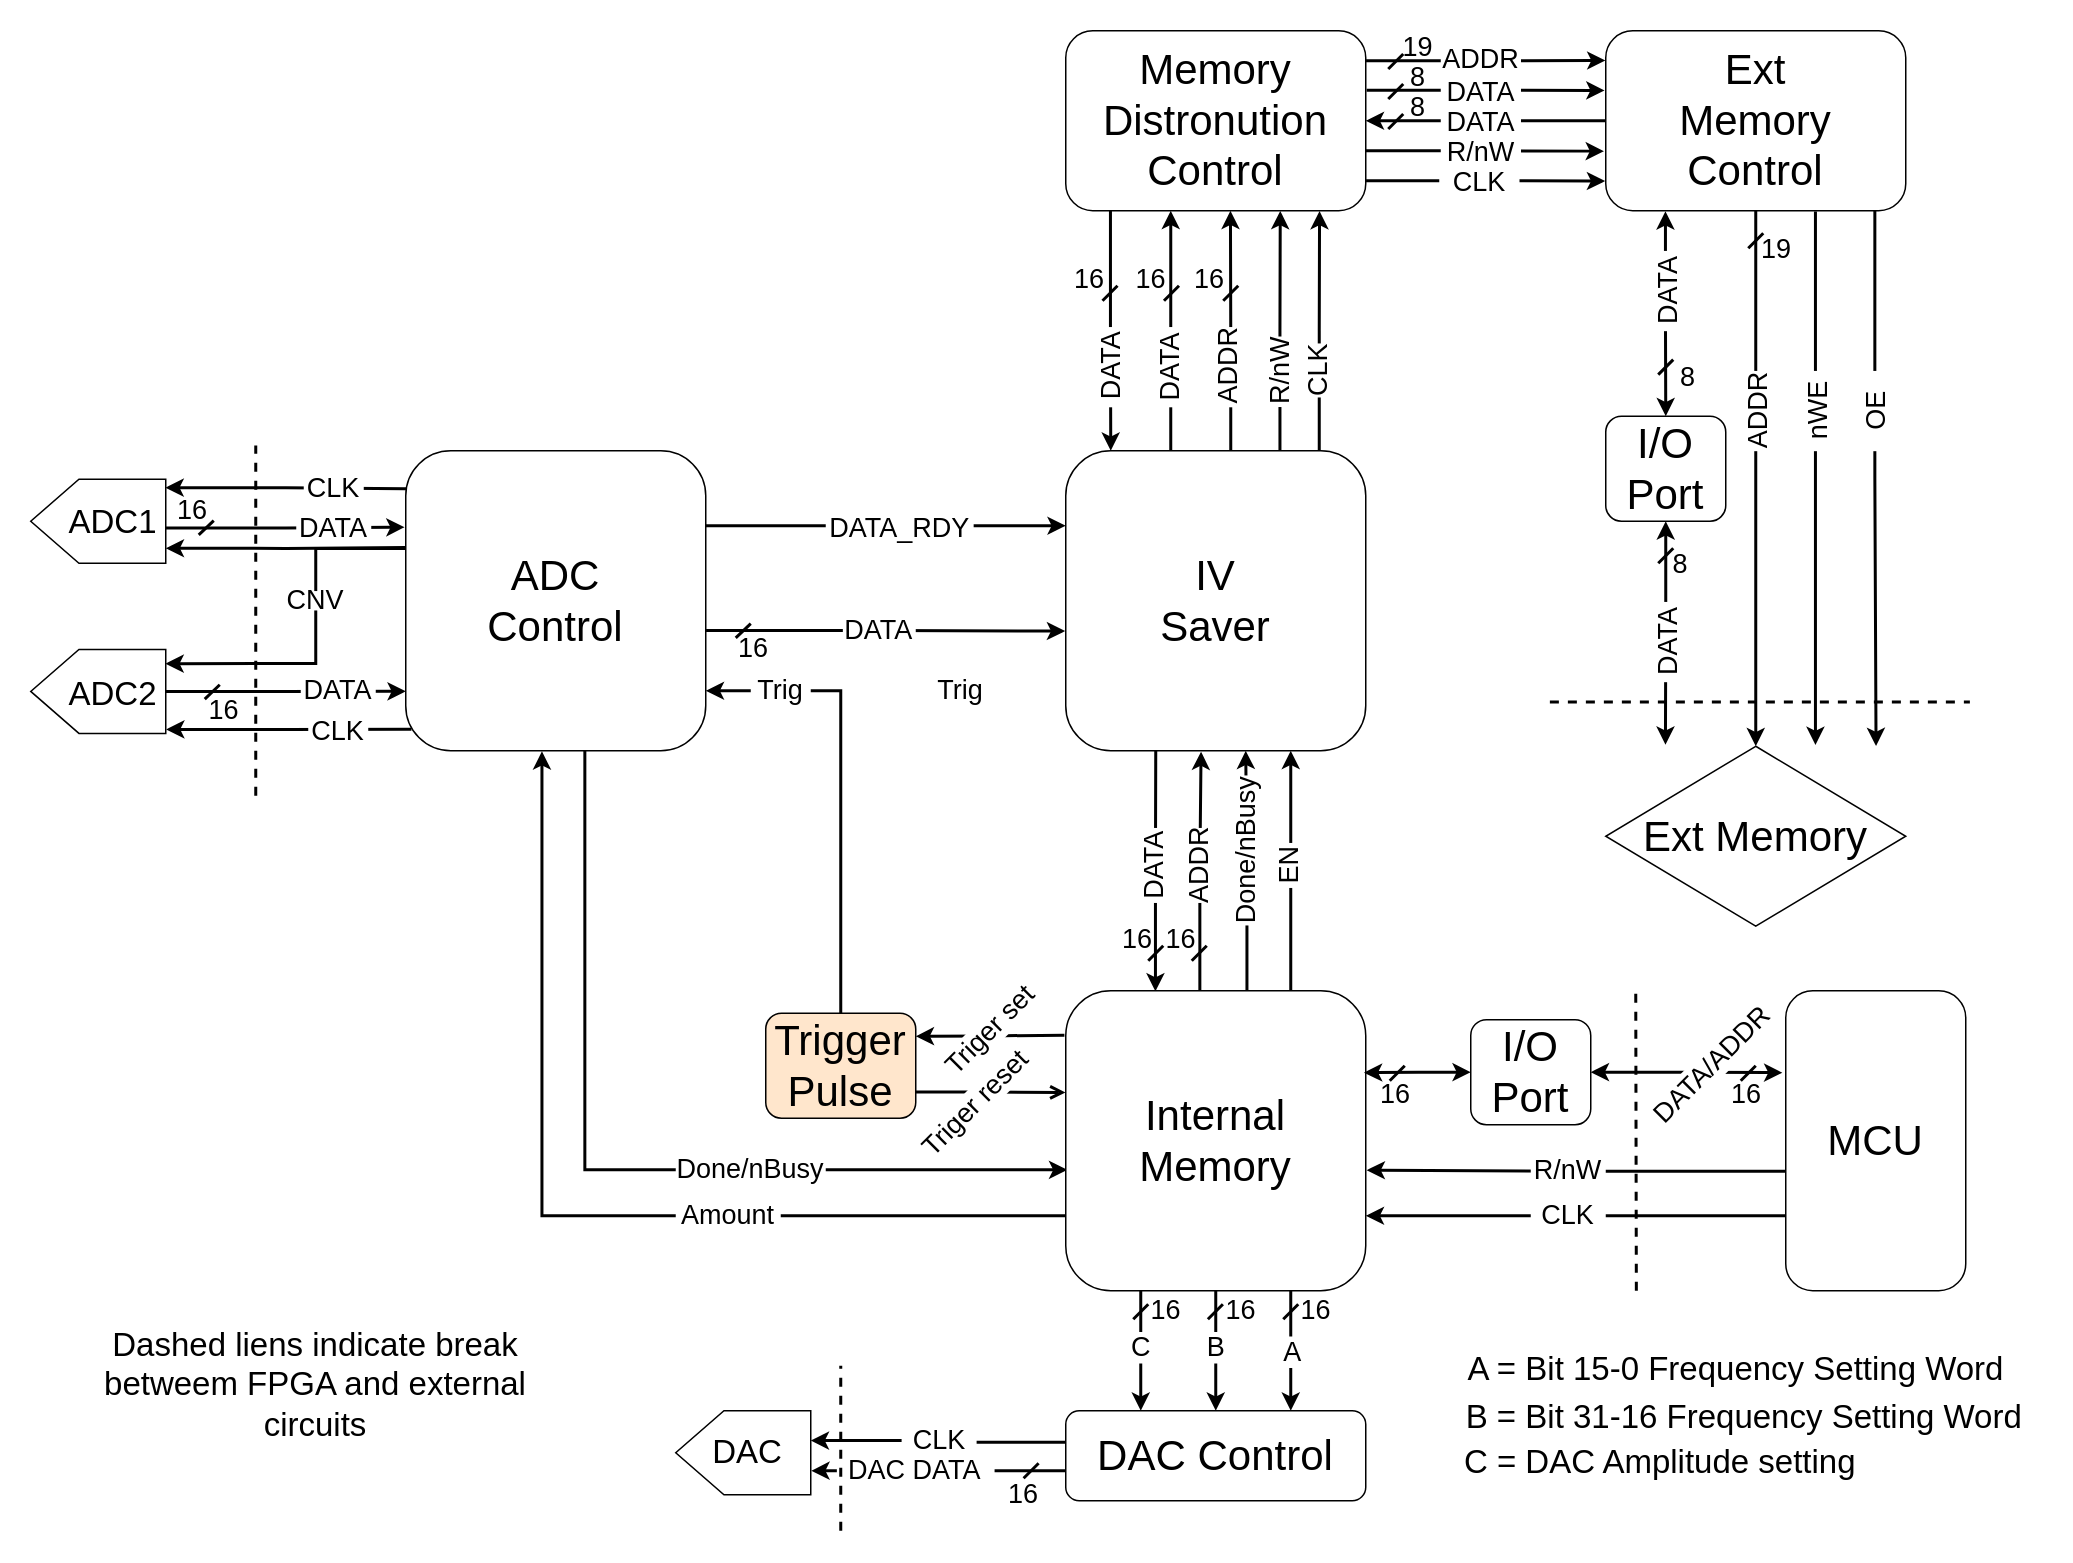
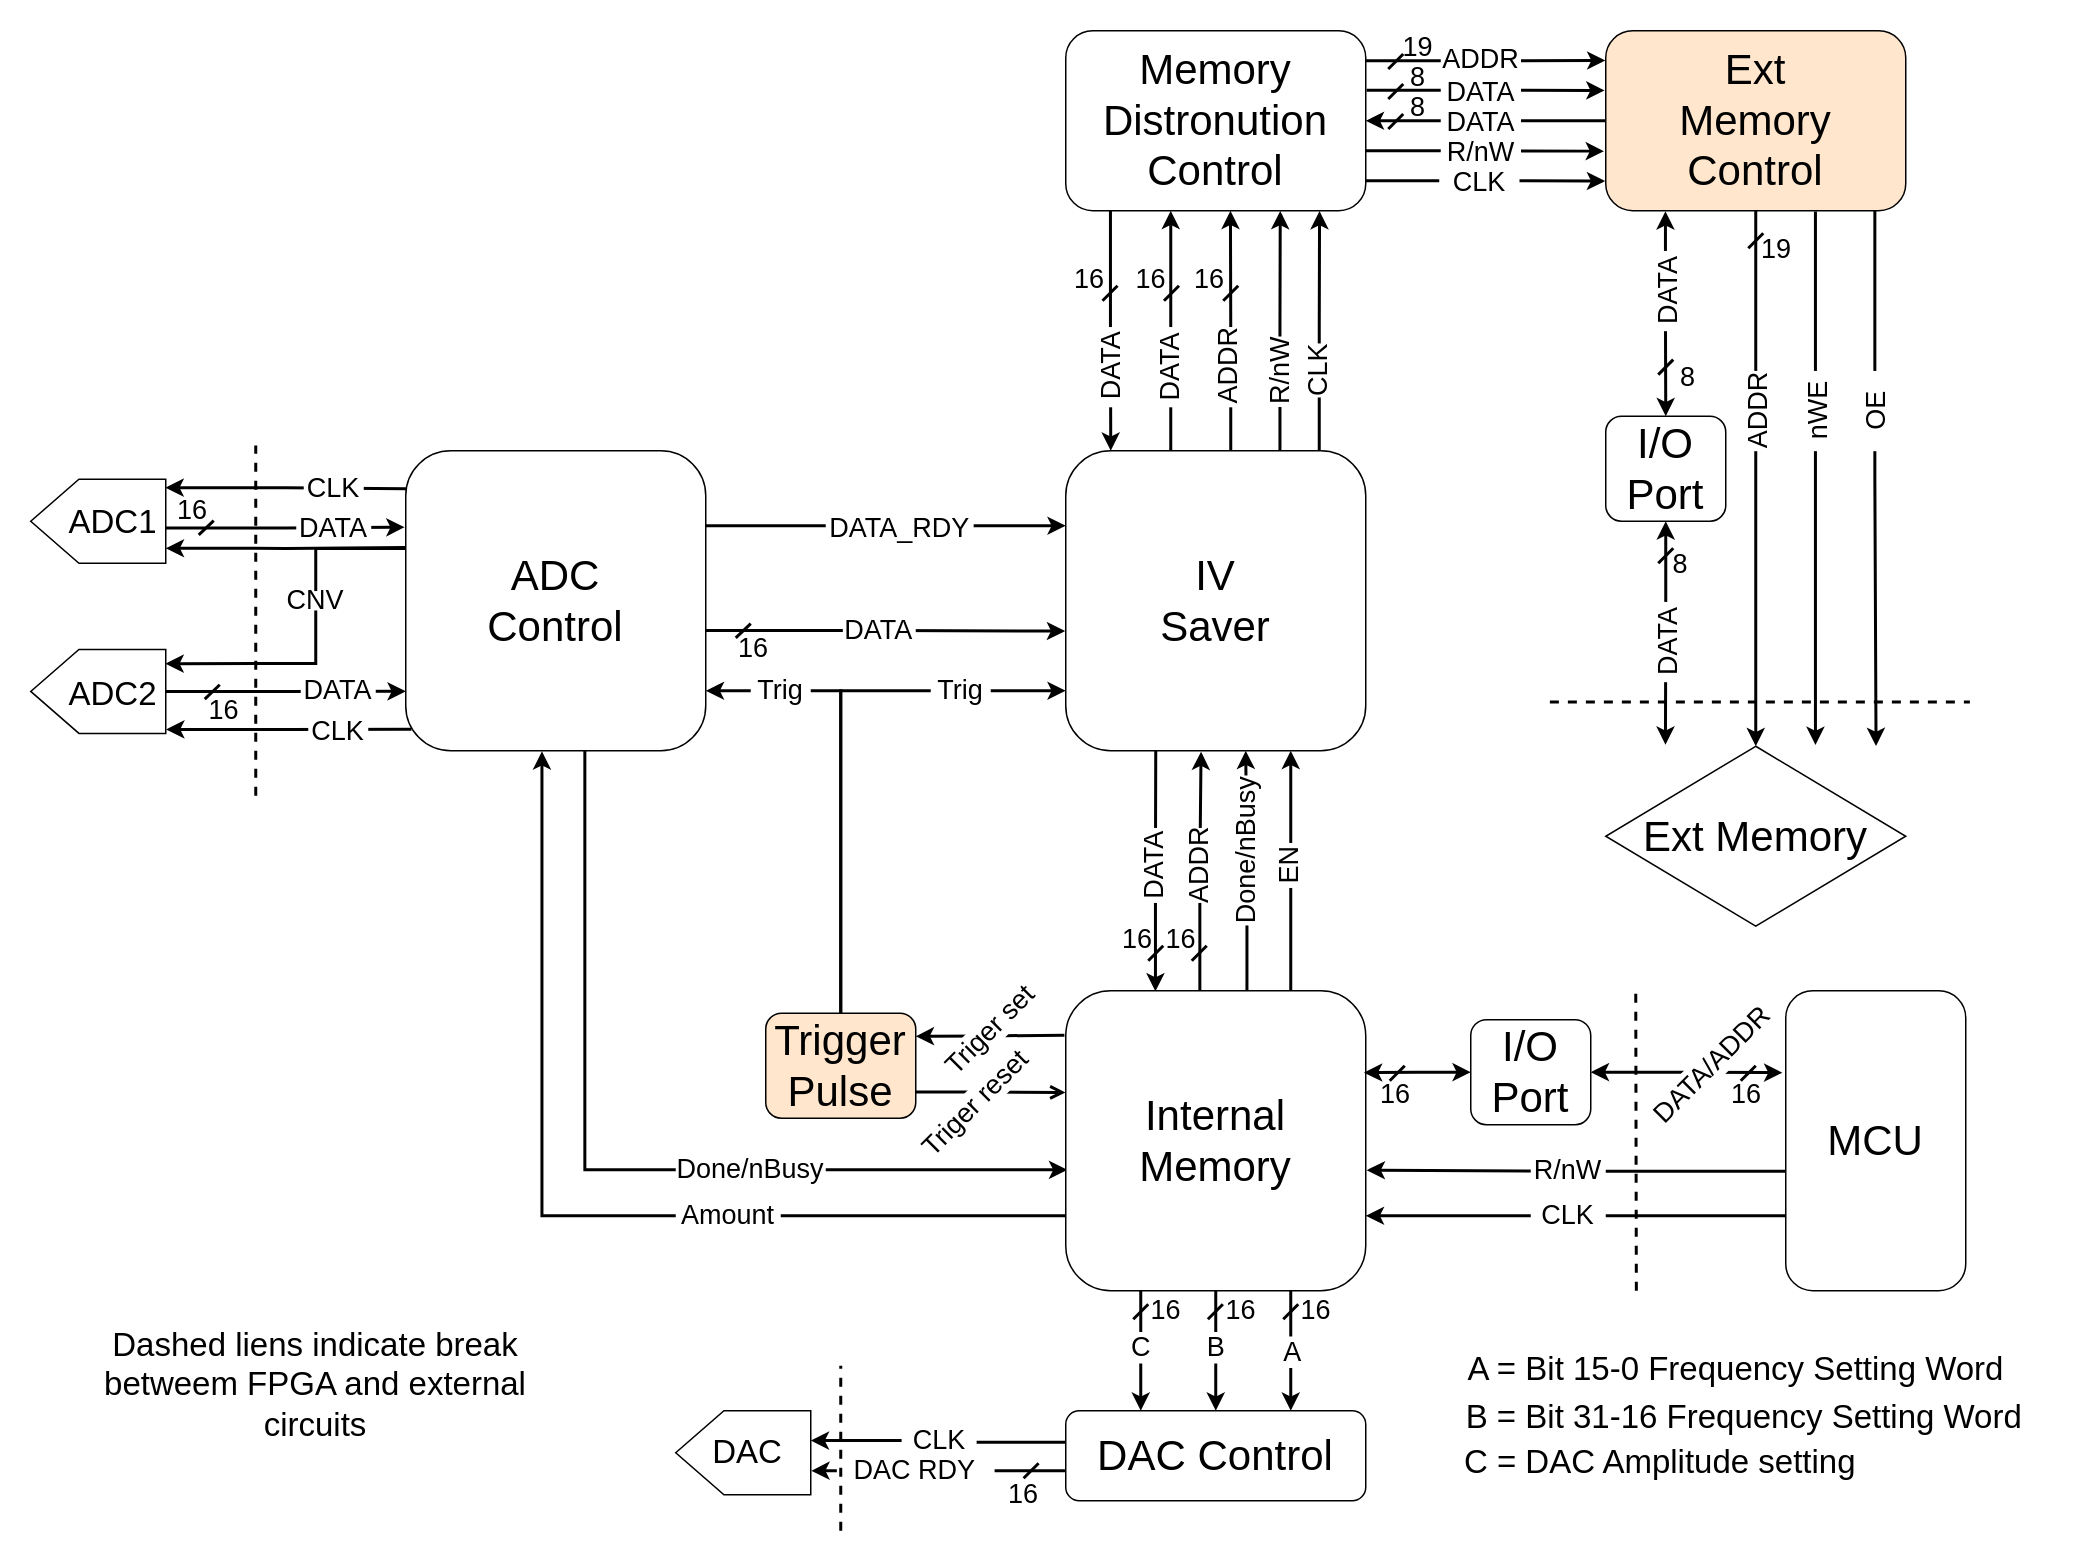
node "Ext Memory Control": fillcolor #ffffff -> #ffe6cc
edge "Trigger Pulse" -> "IV Saver": added
node "DAC DATA": label "DAC DATA" -> "DAC RDY"
